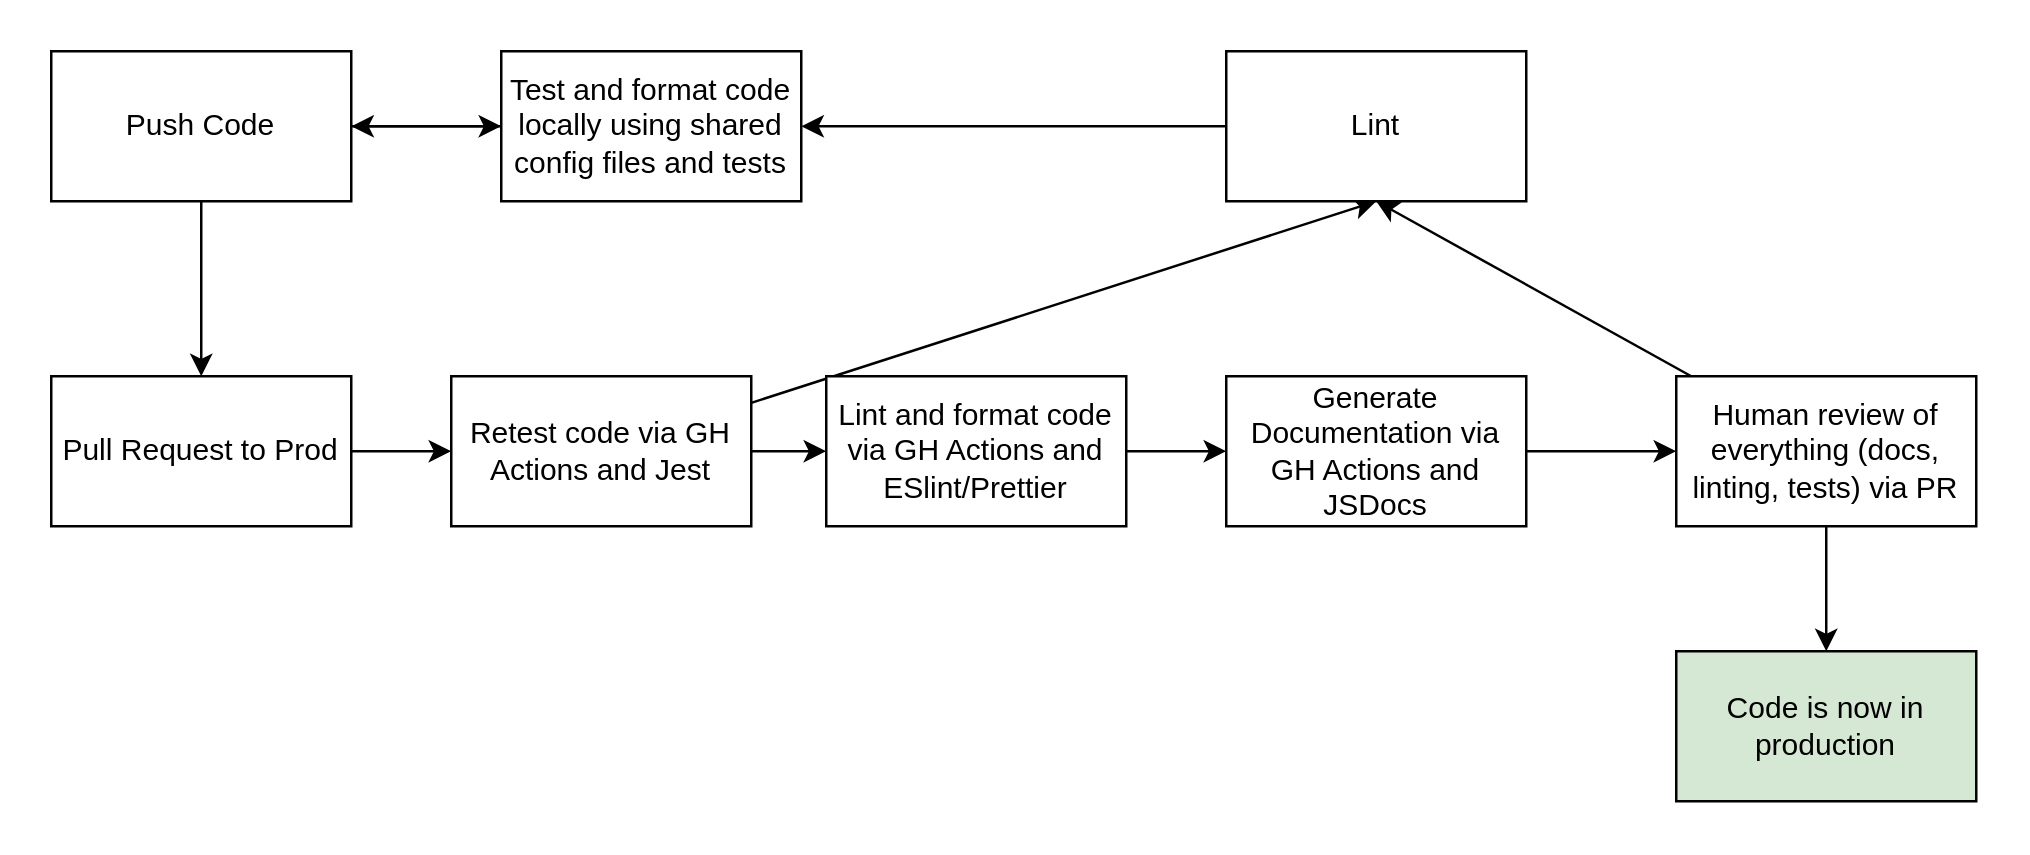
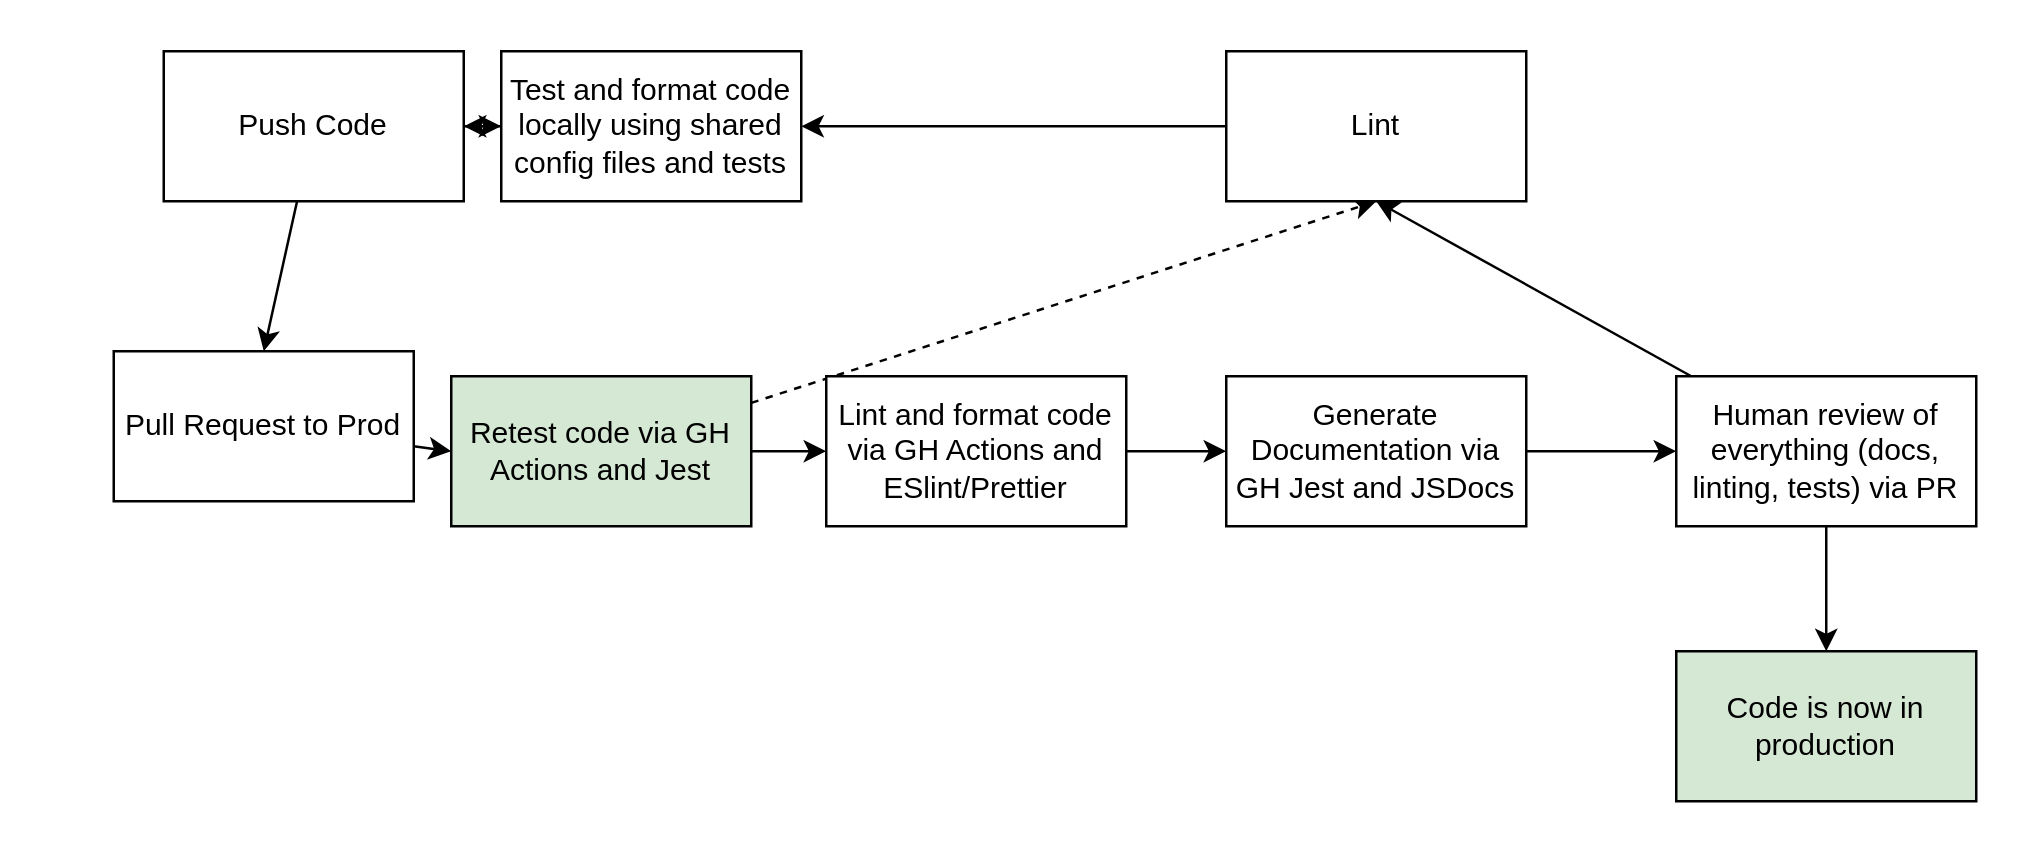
node "Push Code": moved (201, 126) -> (314, 126)
edge "Retest code via GH Actions and Jest" -> "Lint": style solid -> dashed
node "Pull Request to Prod": moved (201, 451) -> (264, 426)
node "Retest code via GH Actions and Jest": fillcolor #ffffff -> #d5e8d4
node "Generate Documentation via GH Actions and JSDocs": label "Generate Documentation via GH Actions and JSDocs" -> "Generate Documentation via GH Jest and JSDocs"
